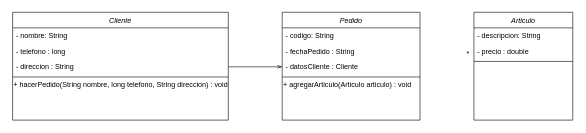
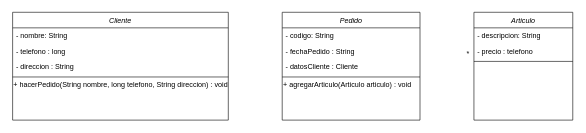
node "- precio : double": label "- precio : double" -> "- precio : telefono"
edge "- direccion : String" -> "- datosCliente : Cliente": removed
